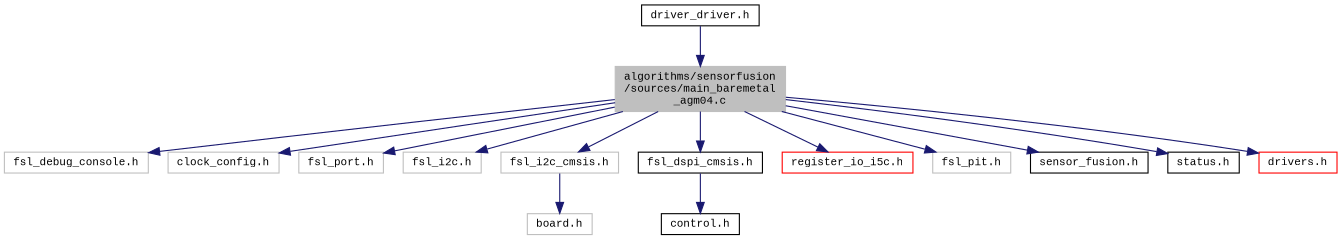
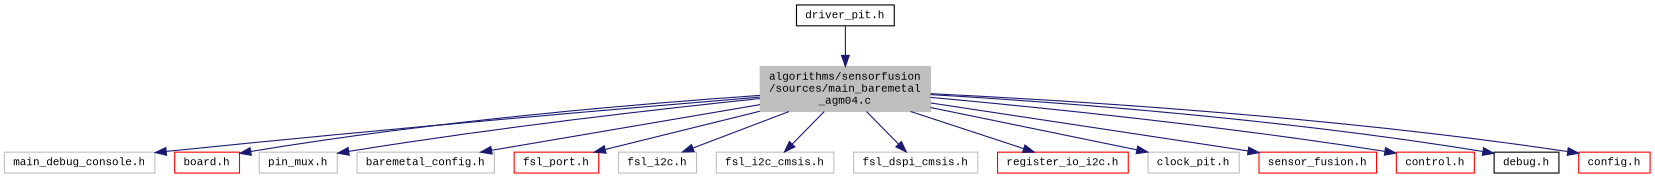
node "driver_driver.h": label "driver_driver.h" -> "driver_pit.h"
node "fsl_debug_console.h": label "fsl_debug_console.h" -> "main_debug_console.h"
node "clock_config.h": label "clock_config.h" -> "baremetal_config.h"
node "pin_mux.h": added
node "fsl_port.h": color grey75 -> red
node "fsl_dspi_cmsis.h": color black -> grey75
node "register_io_i5c.h": label "register_io_i5c.h" -> "register_io_i2c.h"
node "fsl_pit.h": label "fsl_pit.h" -> "clock_pit.h"
node "sensor_fusion.h": color black -> red
node "status.h": label "status.h" -> "debug.h"
node "drivers.h": label "drivers.h" -> "config.h"
edge "fsl_i2c_cmsis.h" -> "board.h": now "algorithms/sensorfusion /sources/main_baremetal _agm04.c" -> "board.h"
edge "fsl_dspi_cmsis.h" -> "control.h": now "algorithms/sensorfusion /sources/main_baremetal _agm04.c" -> "control.h"
node "board.h": color grey75 -> red
node "control.h": color black -> red
